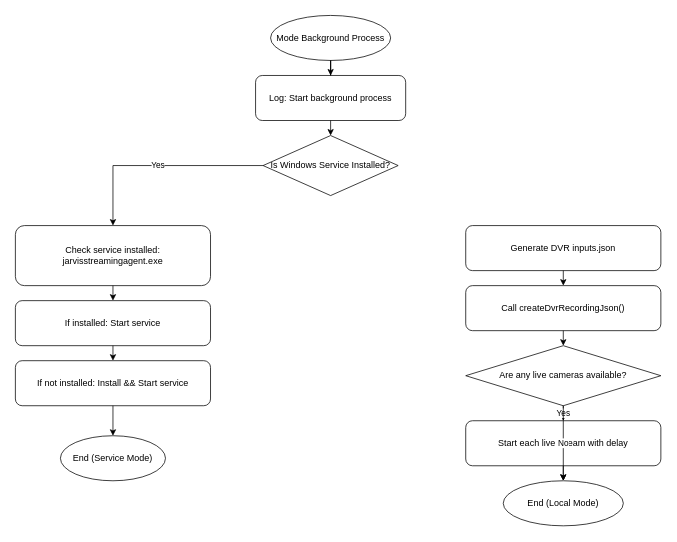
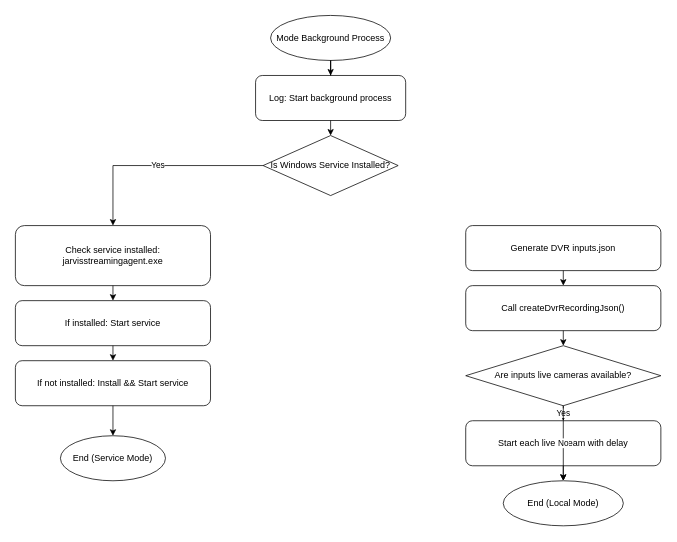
node "Are any live cameras available?": label "Are any live cameras available?" -> "Are inputs live cameras available?"
